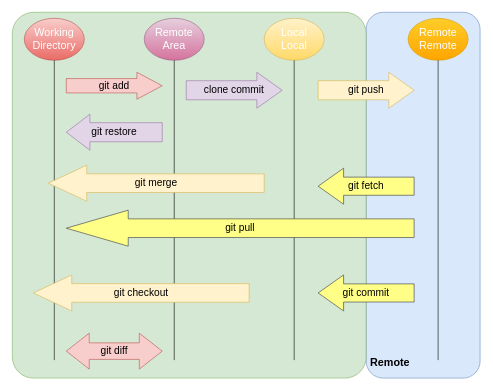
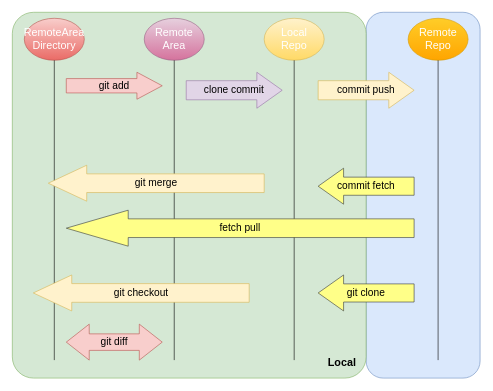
node "WorkingDirectory": label "WorkingDirectory" -> "RemoteAreaDirectory"
node "LocalLocal": label "LocalLocal" -> "LocalRepo"
node "RemoteRemote": label "RemoteRemote" -> "RemoteRepo"
node "git push": label "git push" -> "commit push"
node "git restore": removed
node "git fetch": label "git fetch" -> "commit fetch"
node "git pull": label "git pull" -> "fetch pull"
node "git commit": label "git commit" -> "git clone"
node "git diff": moved (114, 351) -> (114, 342)
node "Local": added
node "Remote": removed
